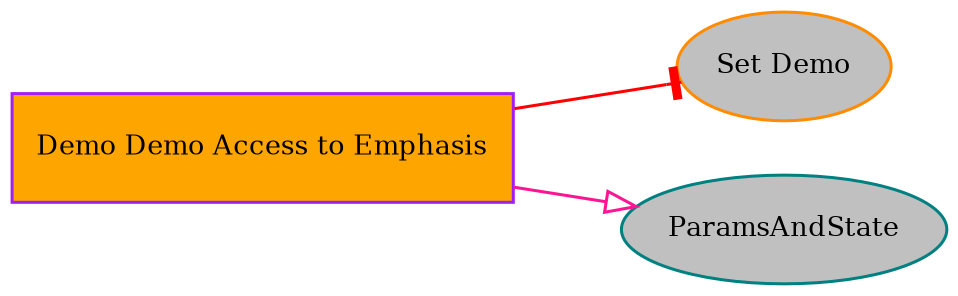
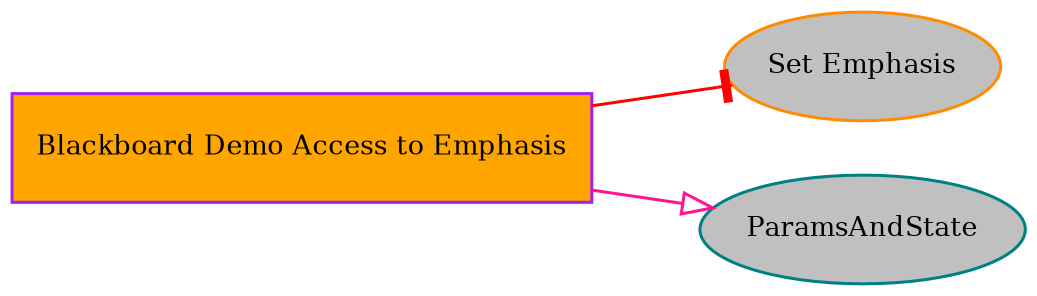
node "Set Demo": label "Set Demo" -> "Set Emphasis"
node "Demo Demo Access to Emphasis": label "Demo Demo Access to Emphasis" -> "Blackboard Demo Access to Emphasis"
